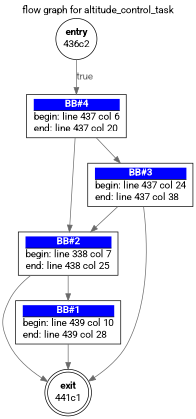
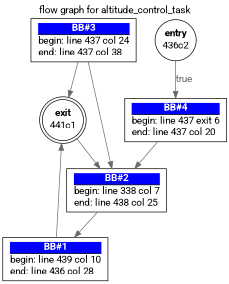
node "BB#4": text "begin: line 437 col 6" -> "begin: line 437 exit 6"
edge "BB#4" -> "BB#3": removed
edge "BB#2" -> "exit": reversed
node "BB#1": text "end: line 439 col 28" -> "end: line 436 col 28"
